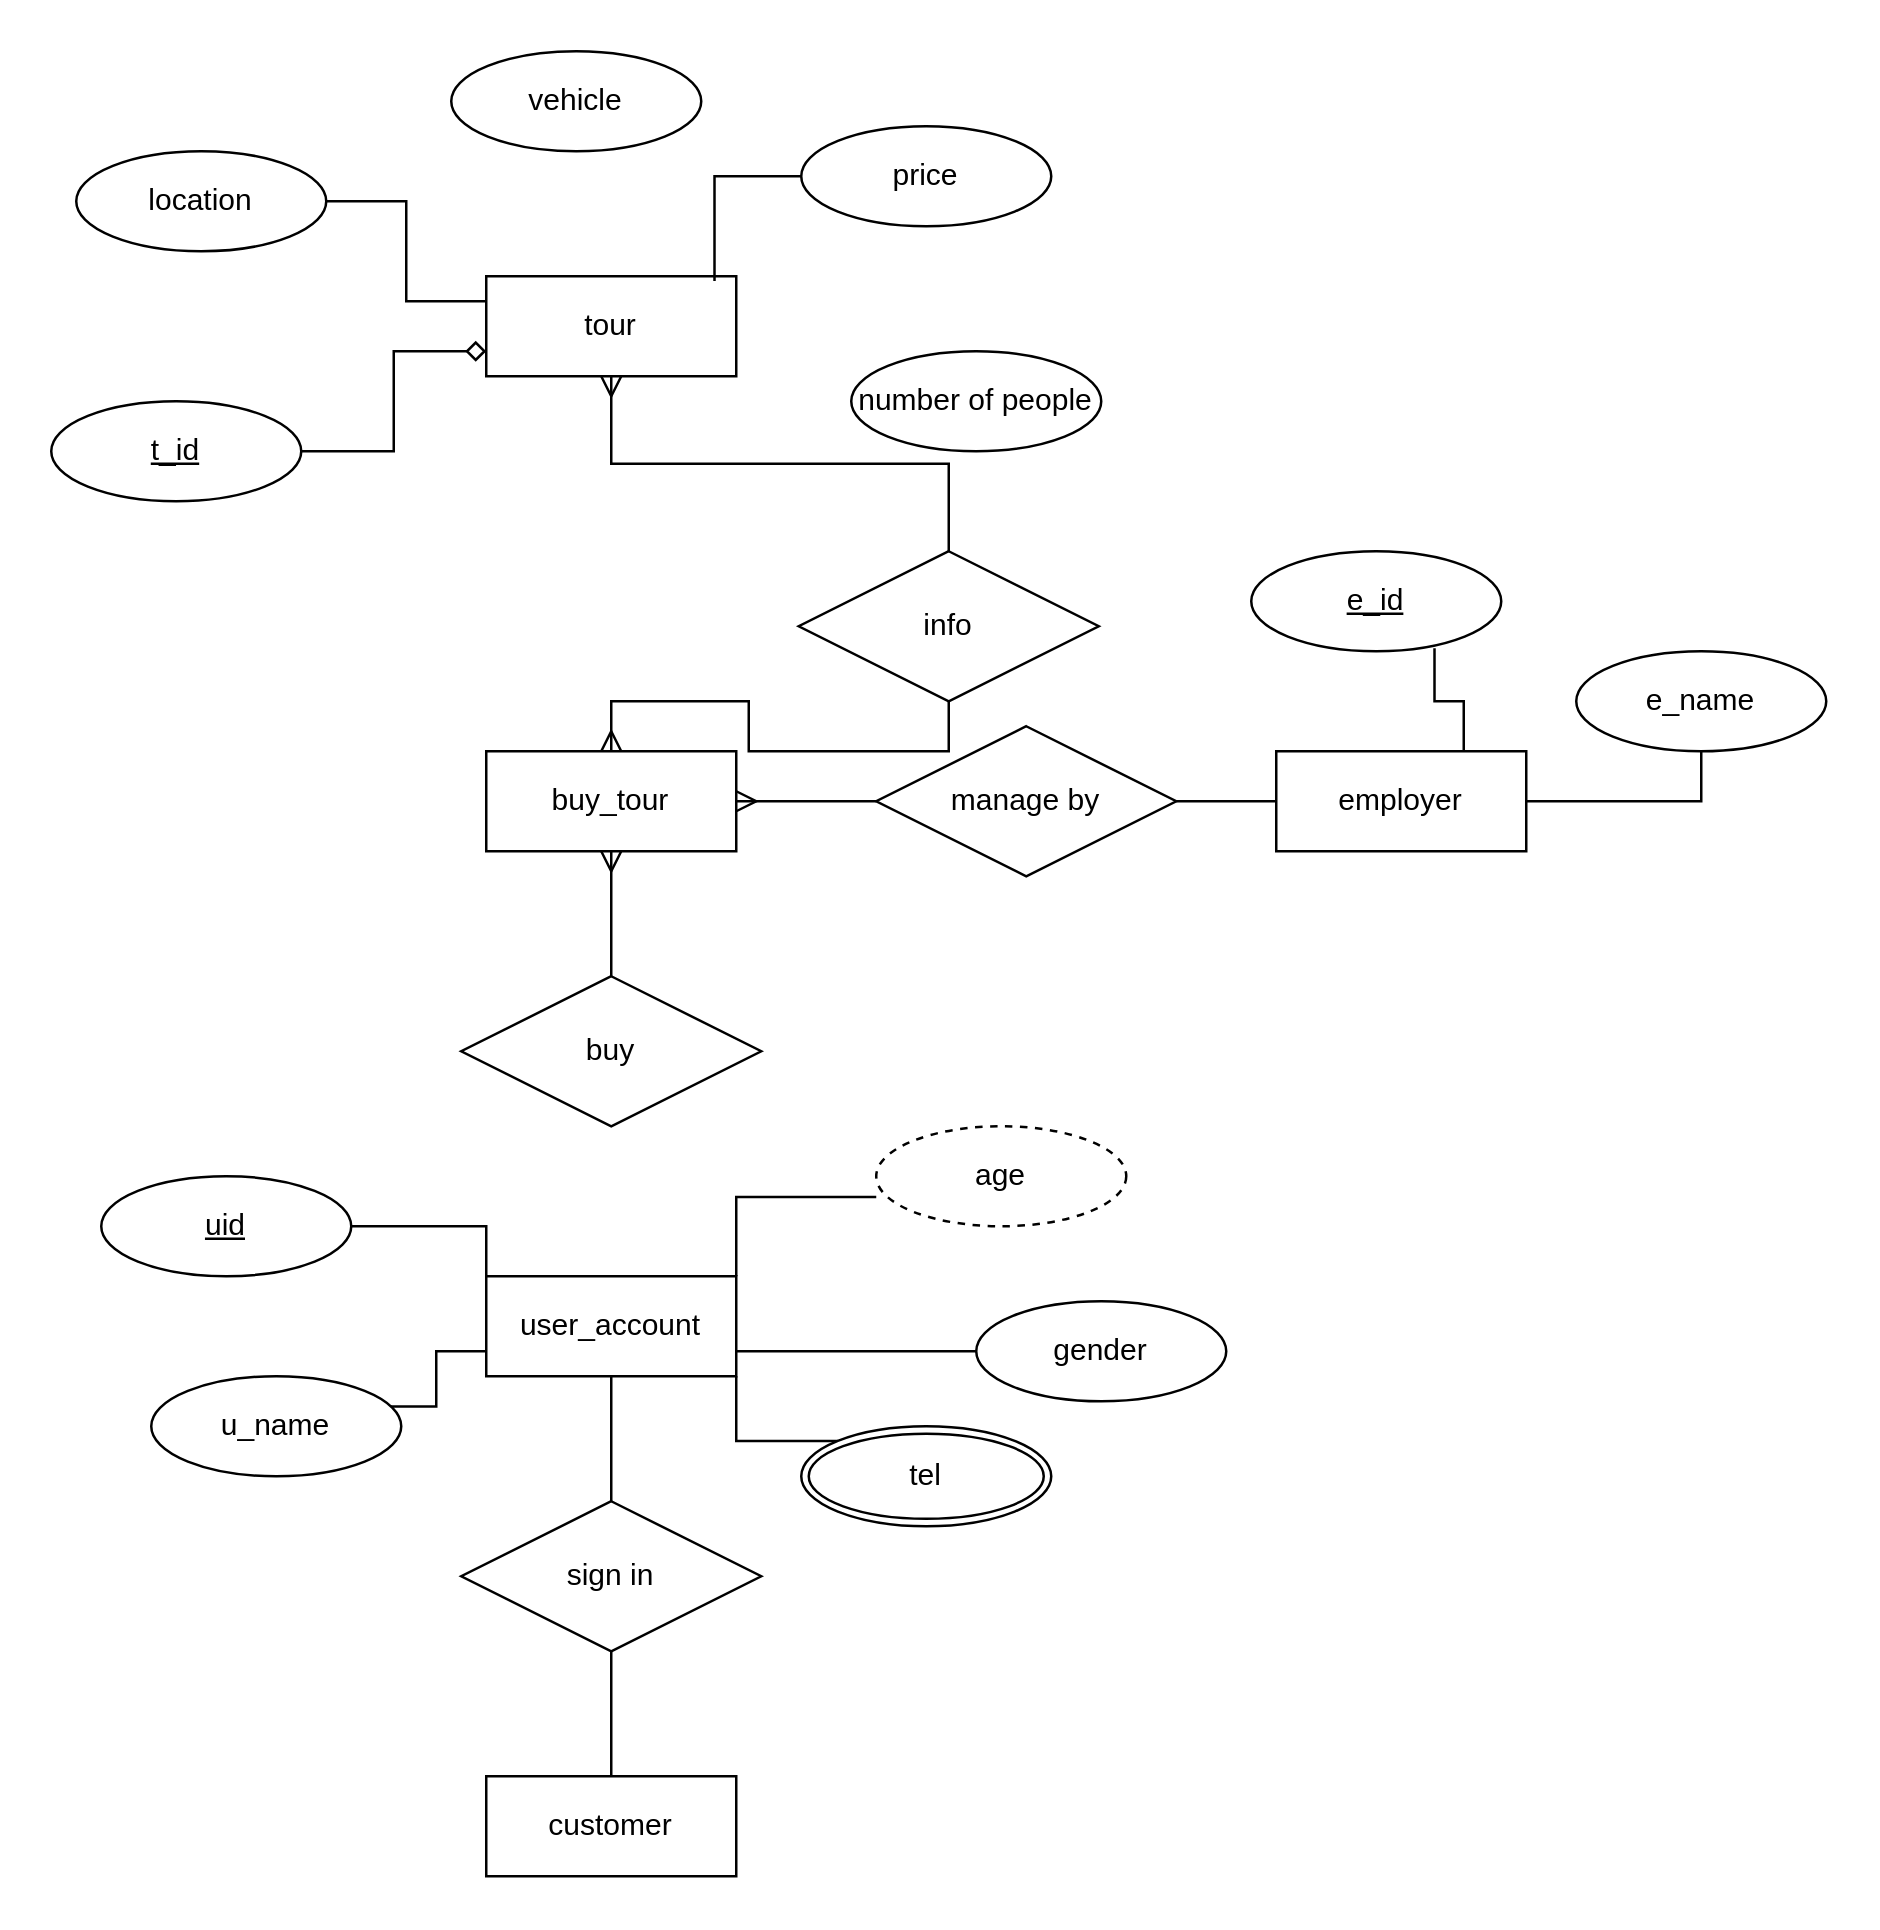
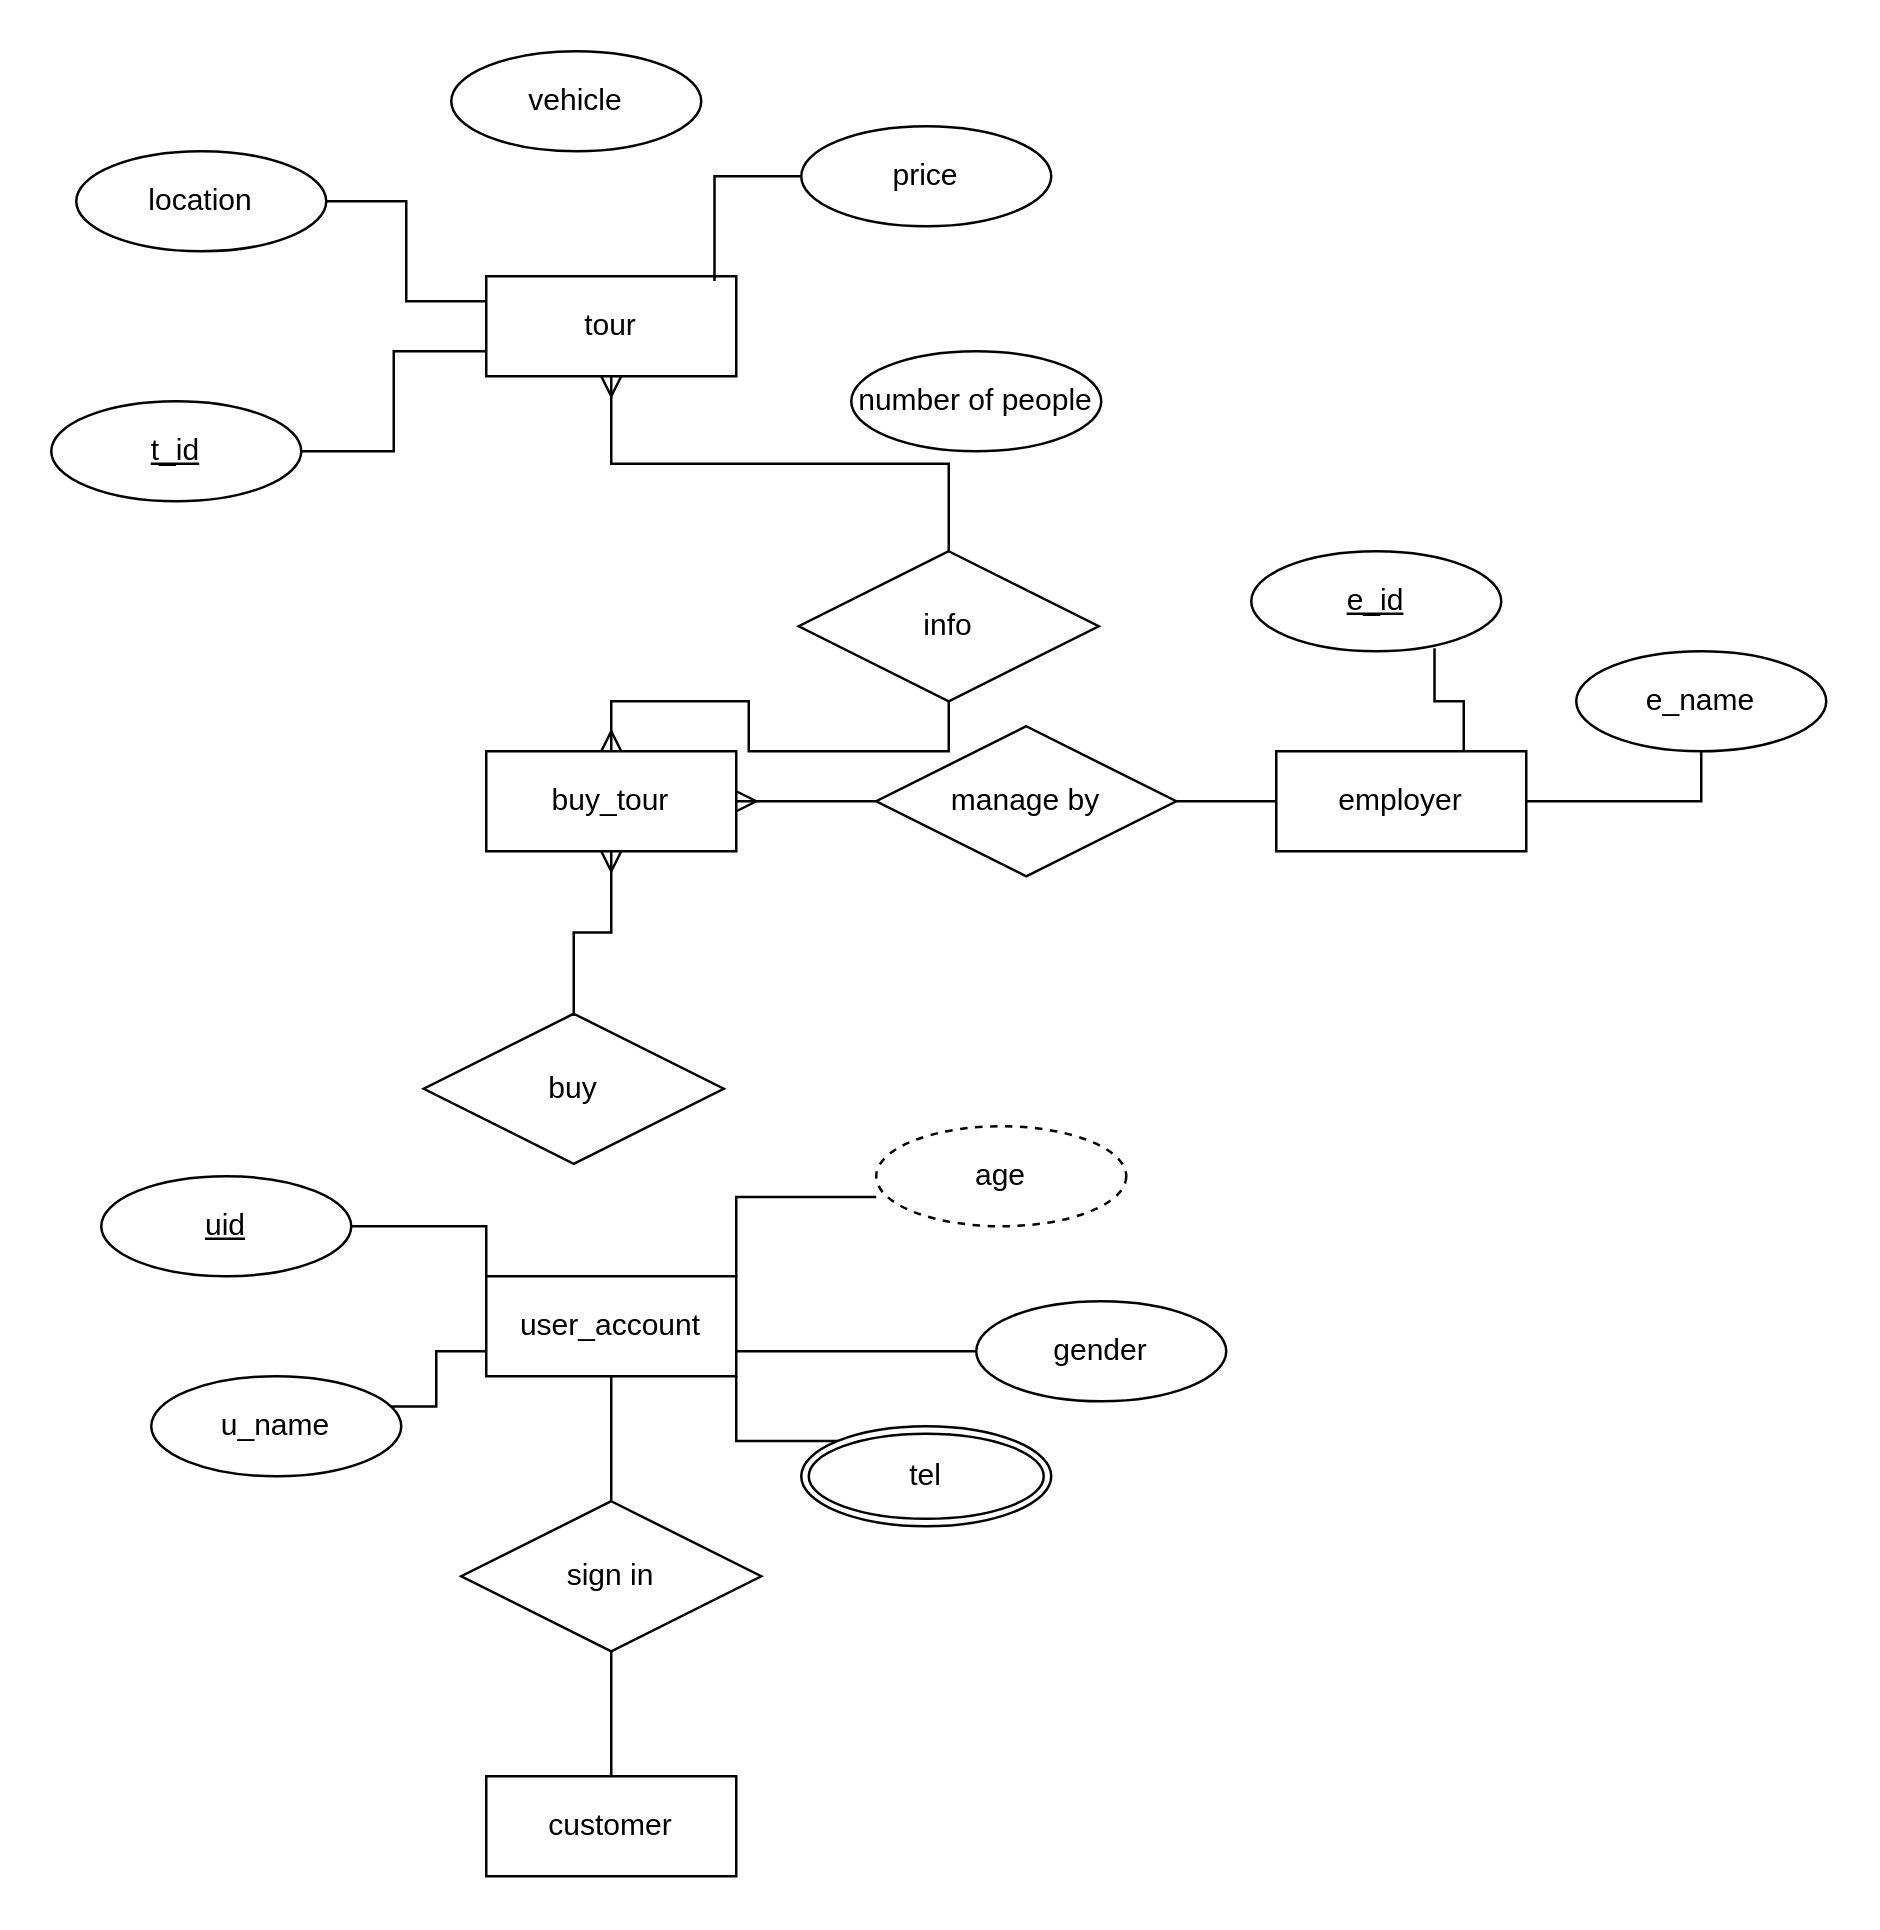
edge "t_id" -> "tour": arrowhead diamond -> none
node "buy": moved (611, 1051) -> (574, 1089)
